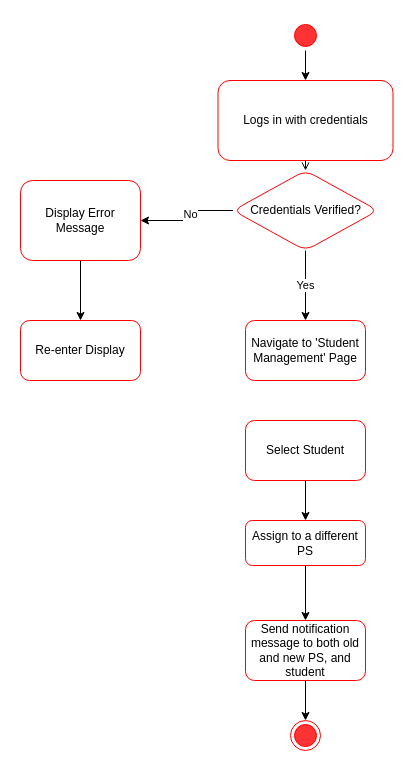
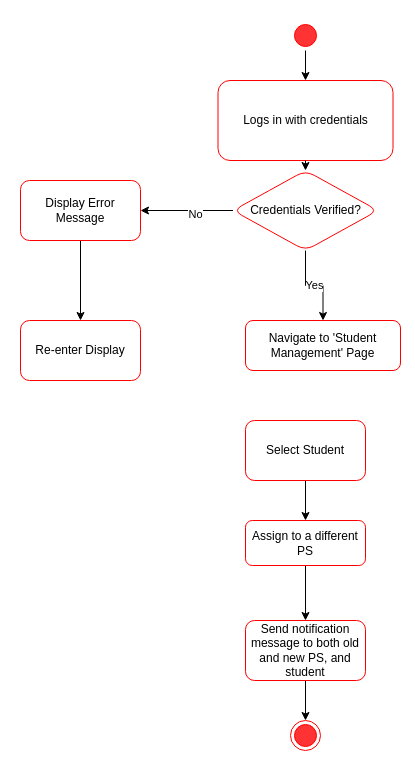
edge "Logs in with credentials" -> "Credentials Verified?": arrowhead open -> classic
node "Display Error Message": size 120x80 -> 120x60
node "Navigate to 'Student Management' Page": size 120x60 -> 155x50
